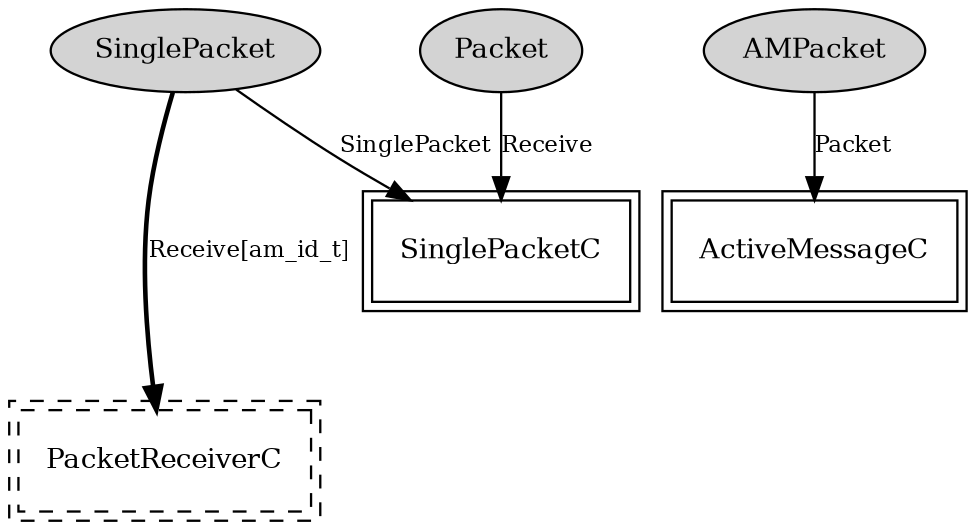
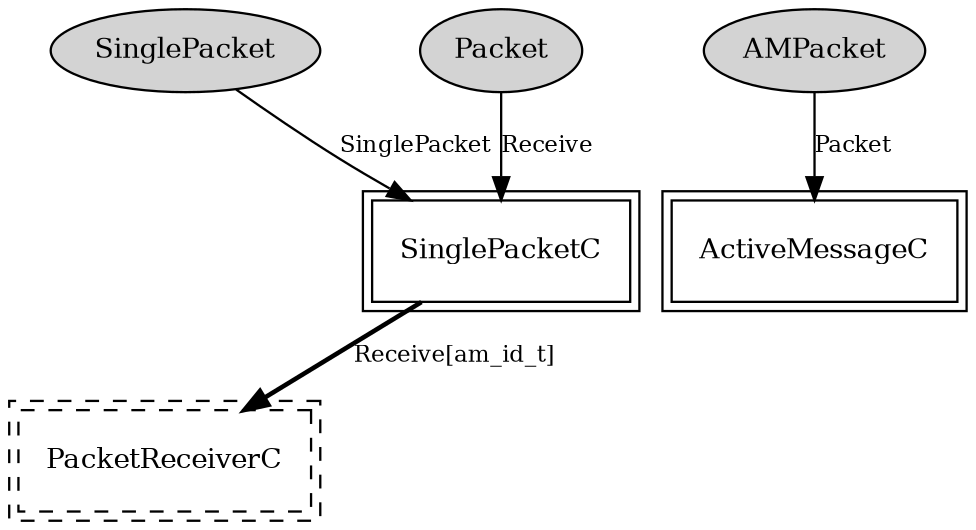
edge "SinglePacket" -> "PacketReceiverC": now "SinglePacketC" -> "PacketReceiverC"
